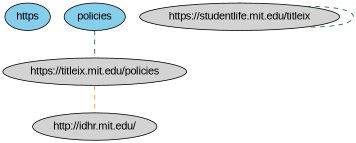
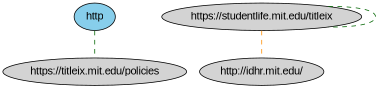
node "https": removed
node "policies": label "policies" -> "http"
edge "https://titleix.mit.edu/policies" -- "http://idhr.mit.edu/": now "https://studentlife.mit.edu/titleix" -- "http://idhr.mit.edu/"
